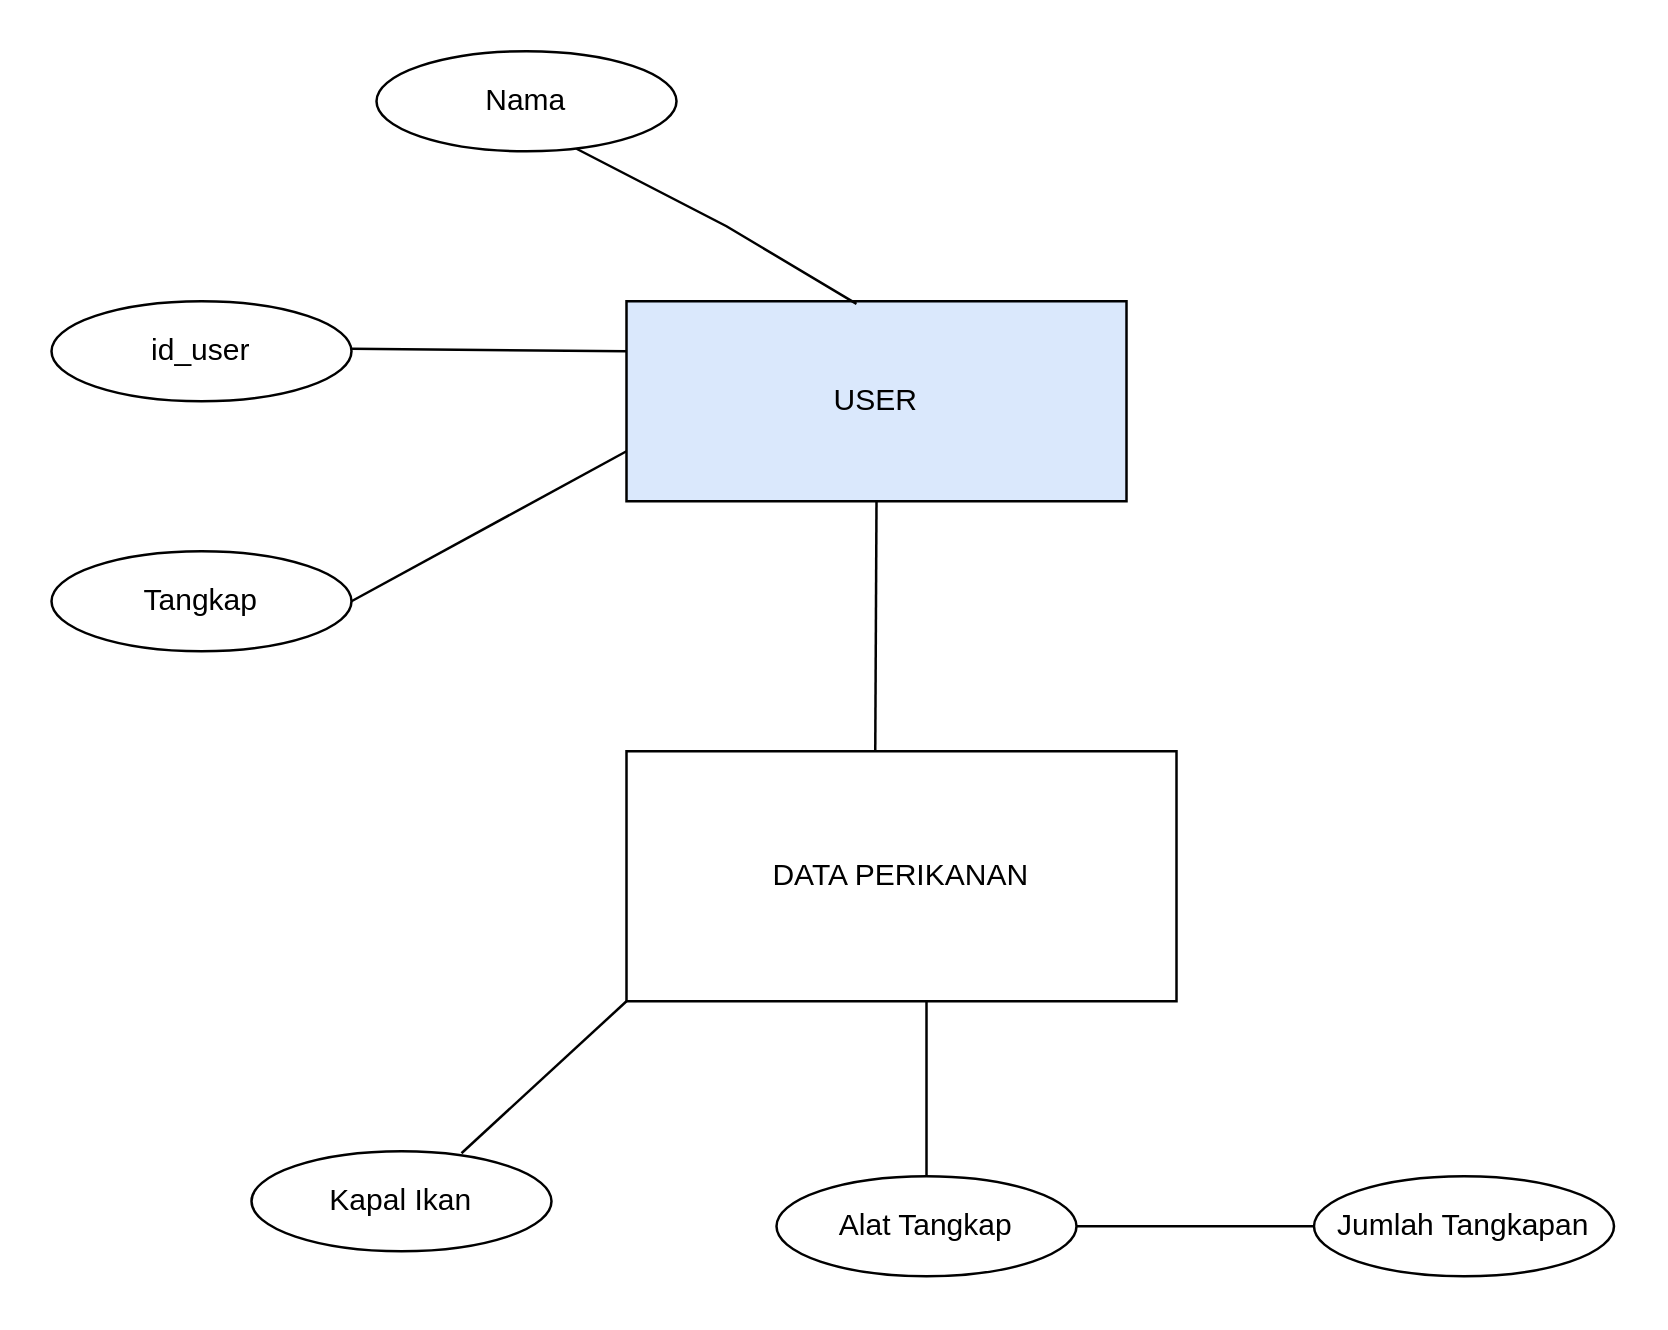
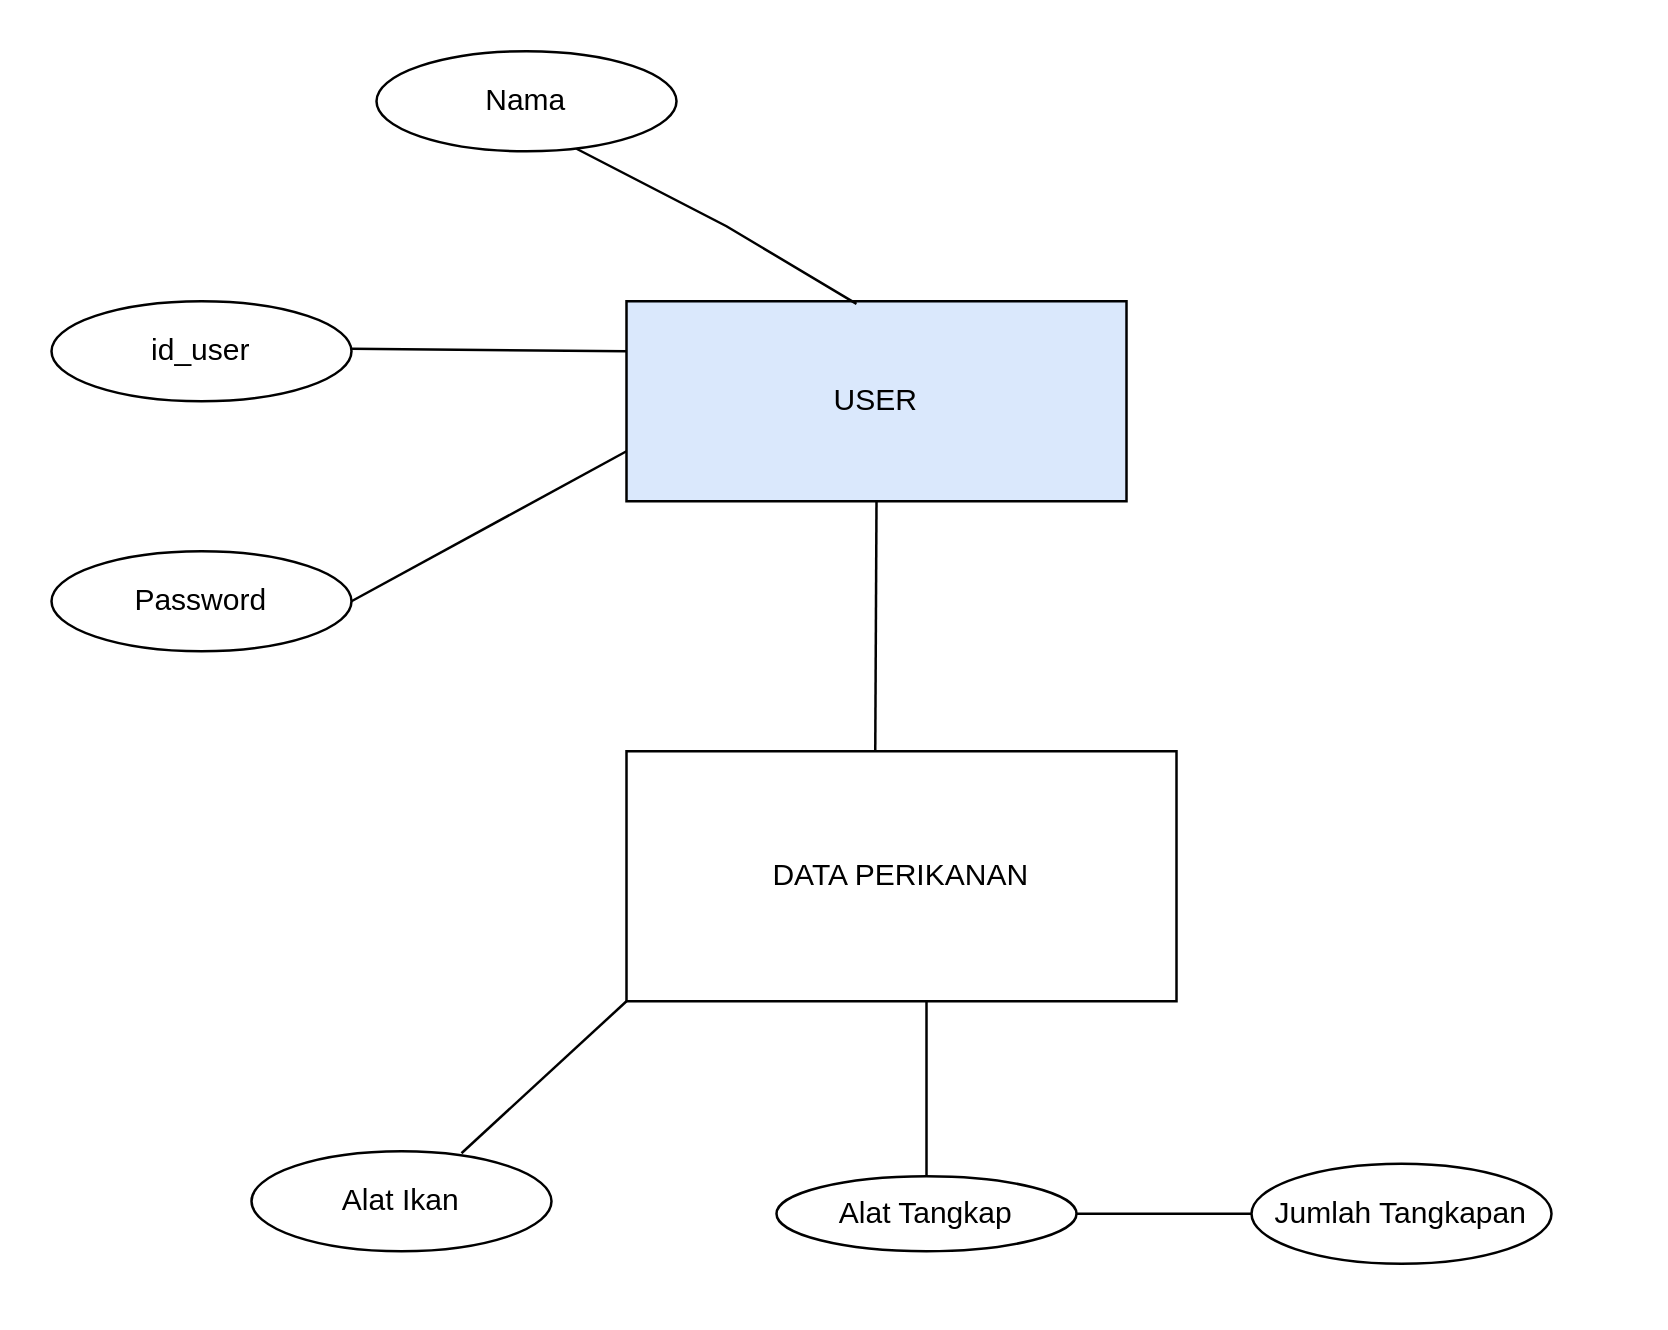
node "Tangkap": label "Tangkap" -> "Password"
node "Kapal Ikan": label "Kapal Ikan" -> "Alat Ikan"
node "Alat Tangkap": size 300x100 -> 300x75
node "Jumlah Tangkapan": moved (1464, 1226) -> (1401, 1214)
